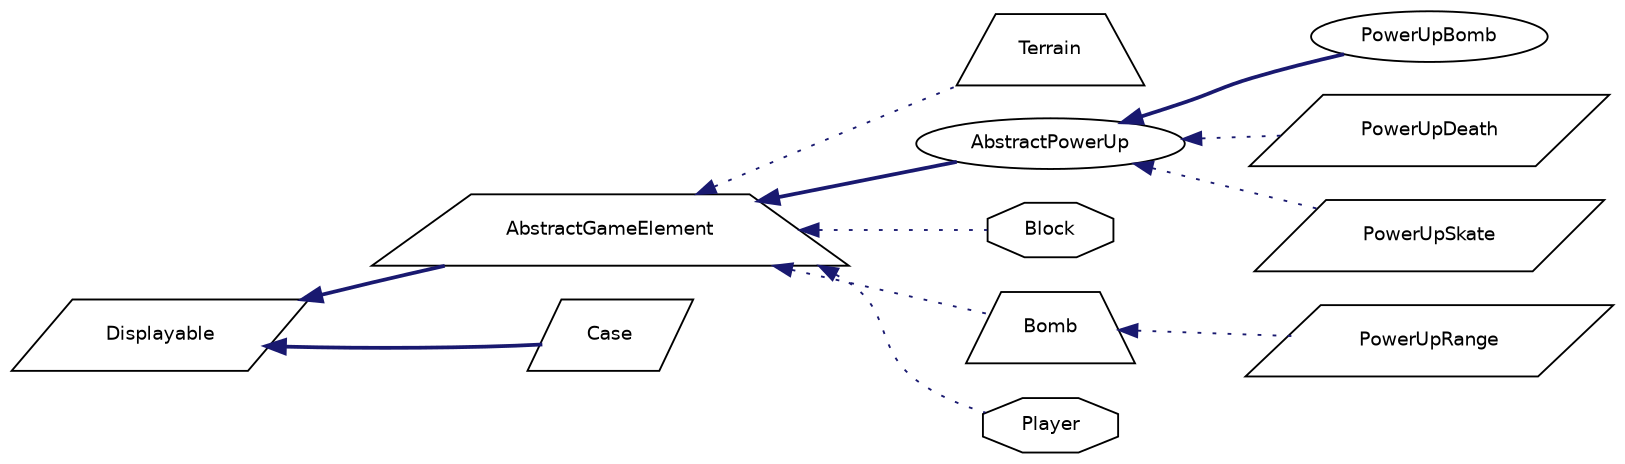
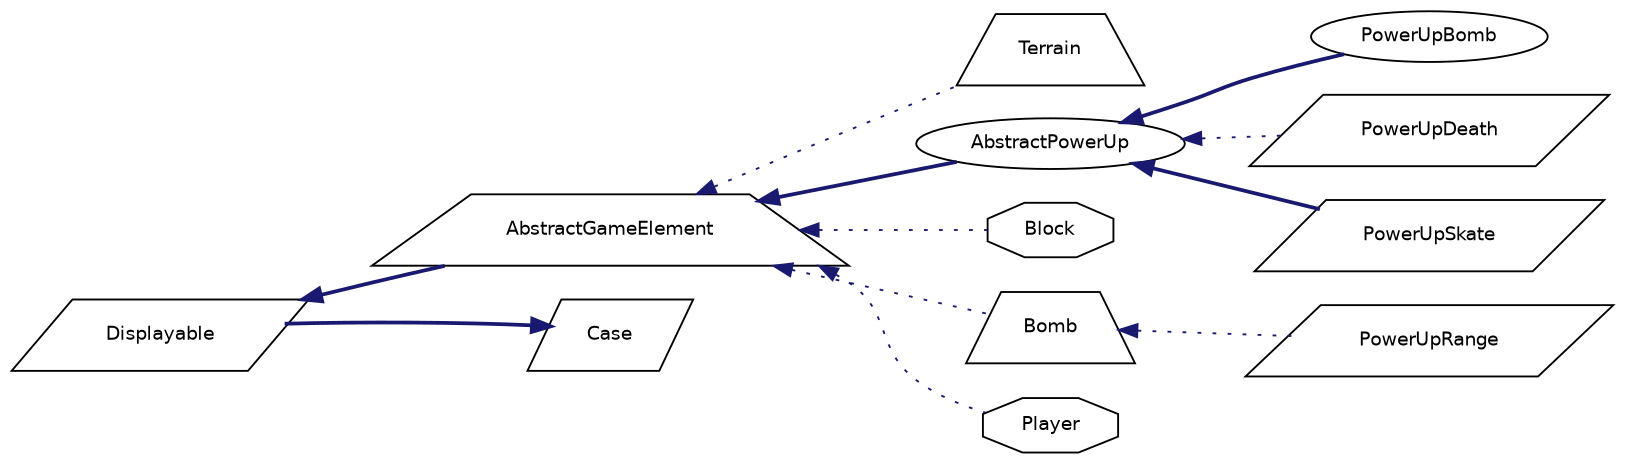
edge "PowerUpSkate" -> "AbstractPowerUp": style dotted -> bold
edge "Case" -> "Displayable": reversed
